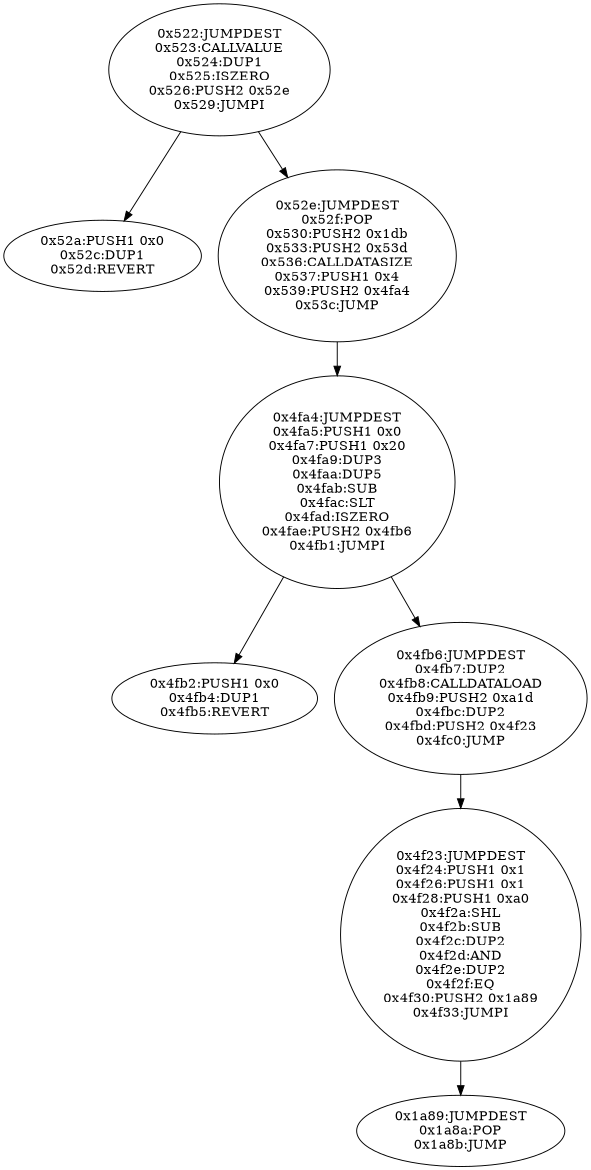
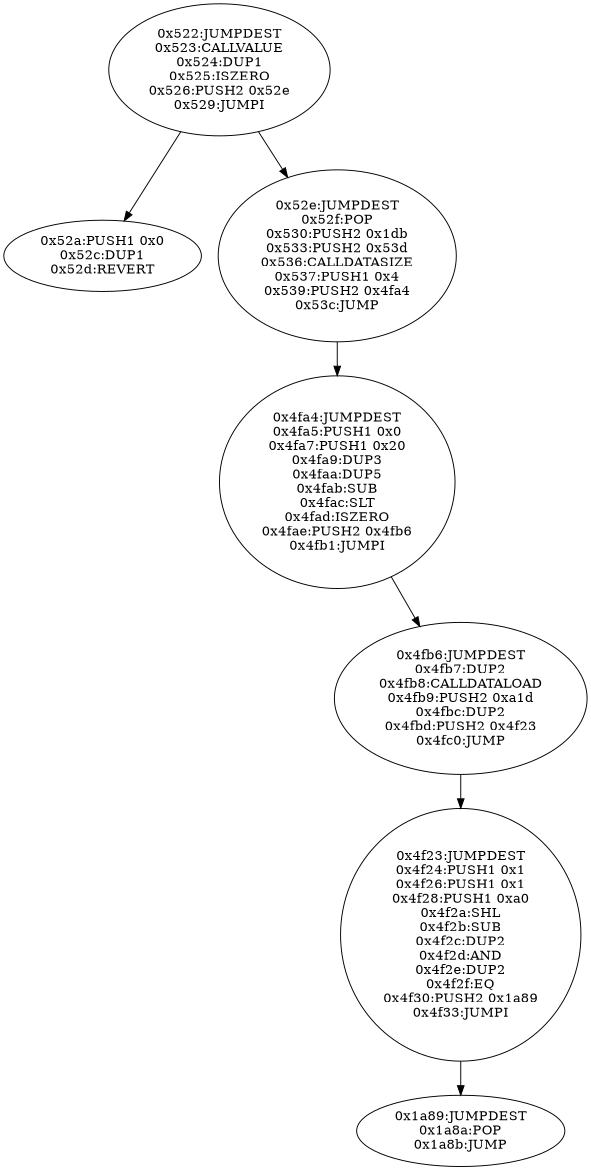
node "0x4fb2:PUSH1 0x0 0x4fb4:DUP1 0x4fb5:REVERT": removed
